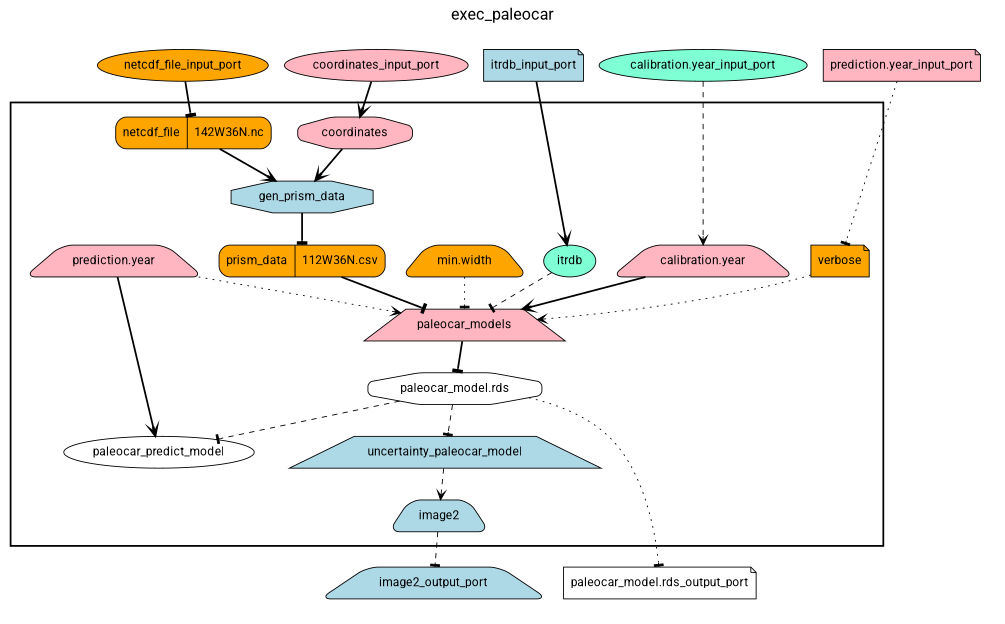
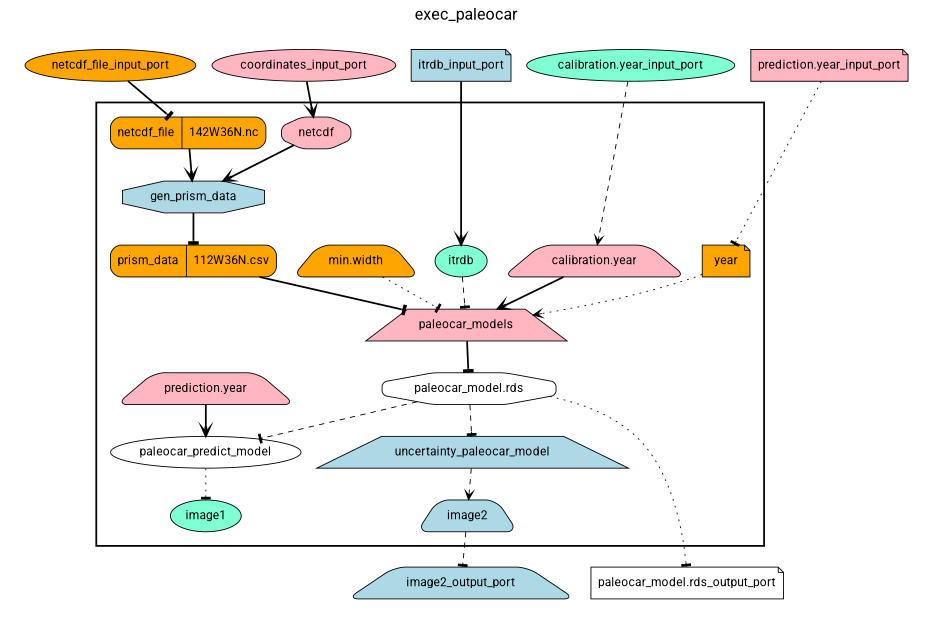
node "coordinates": label "coordinates" -> "netcdf"
node "verbose": label "verbose" -> "year"
edge "prediction.year" -> "paleocar_models": removed
node "image1": added
